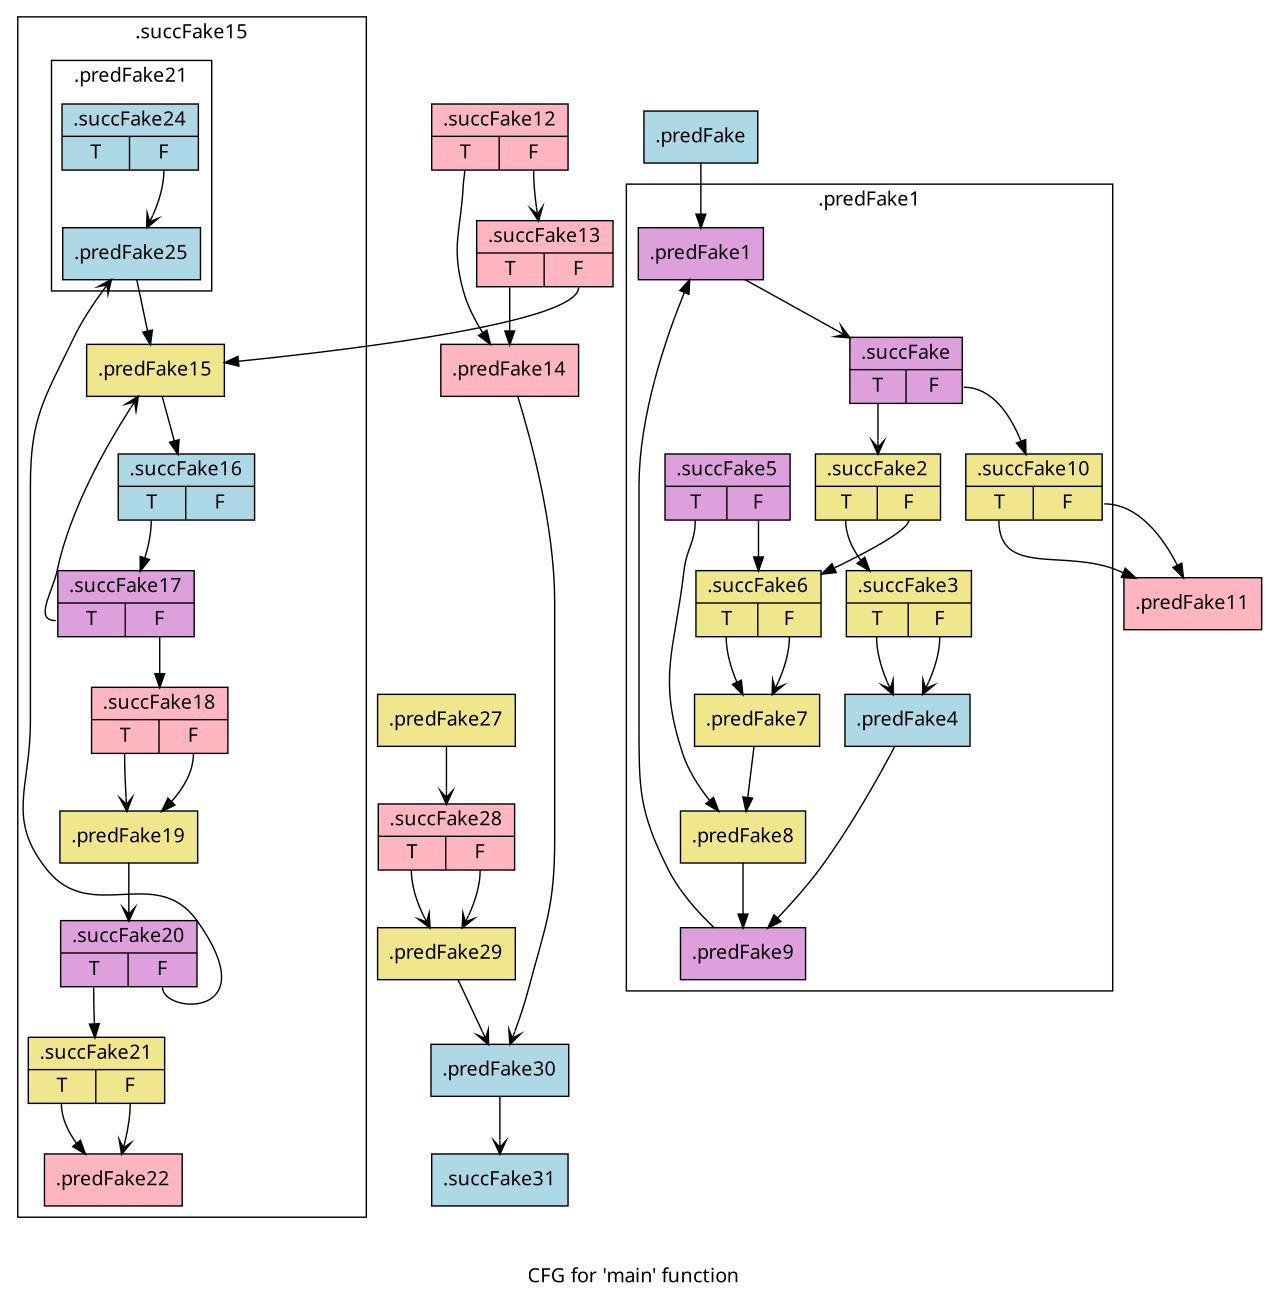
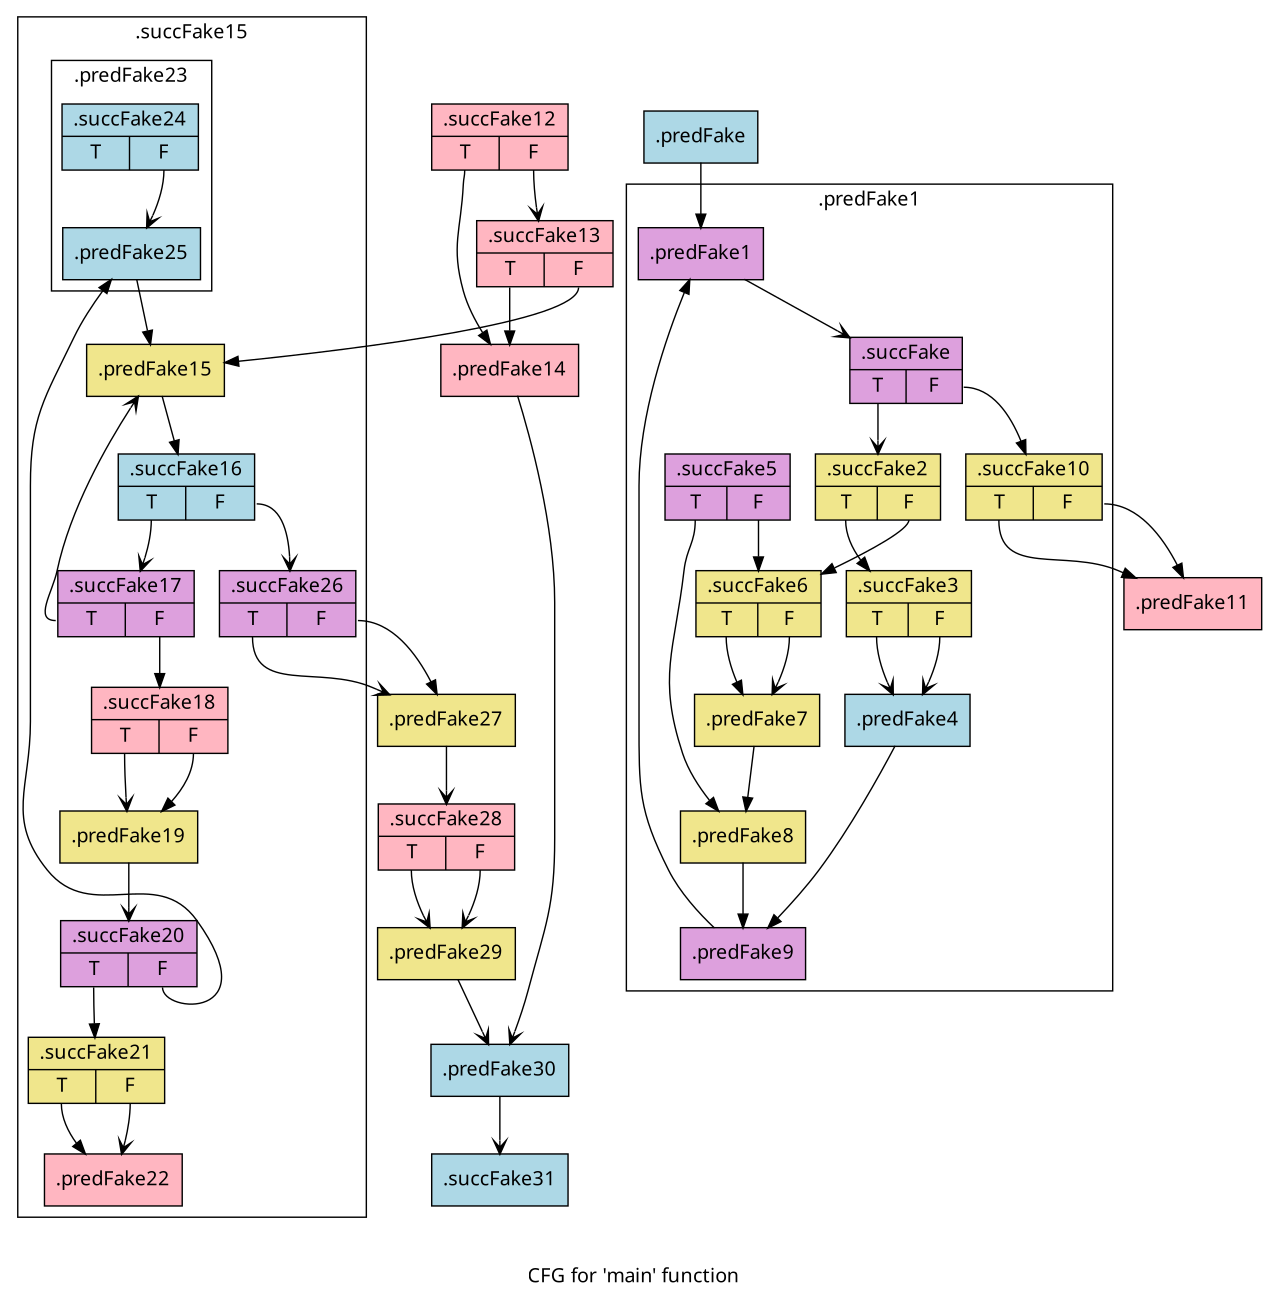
cluster ".predFake21": label ".predFake21" -> ".predFake23"
edge ".succFake16" -> ".succFake17": arrowhead normal -> vee
node ".succFake26": added
edge ".succFake20" -> ".predFake25": arrowhead vee -> normal
